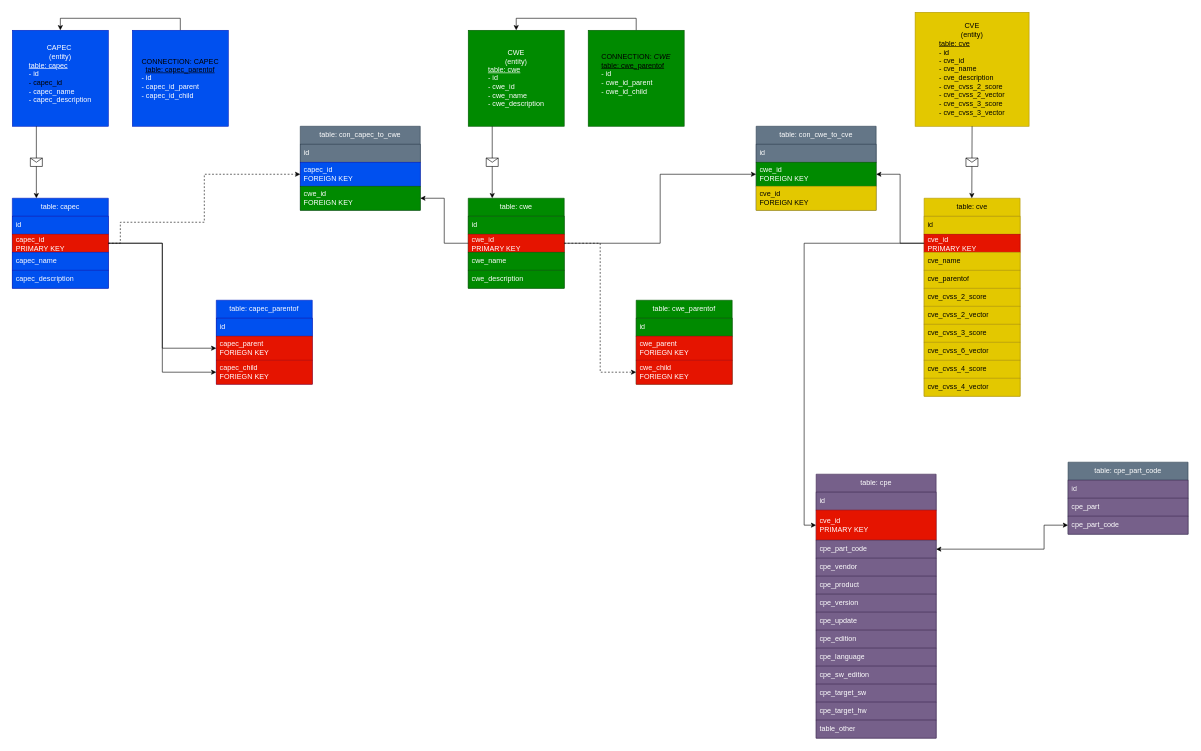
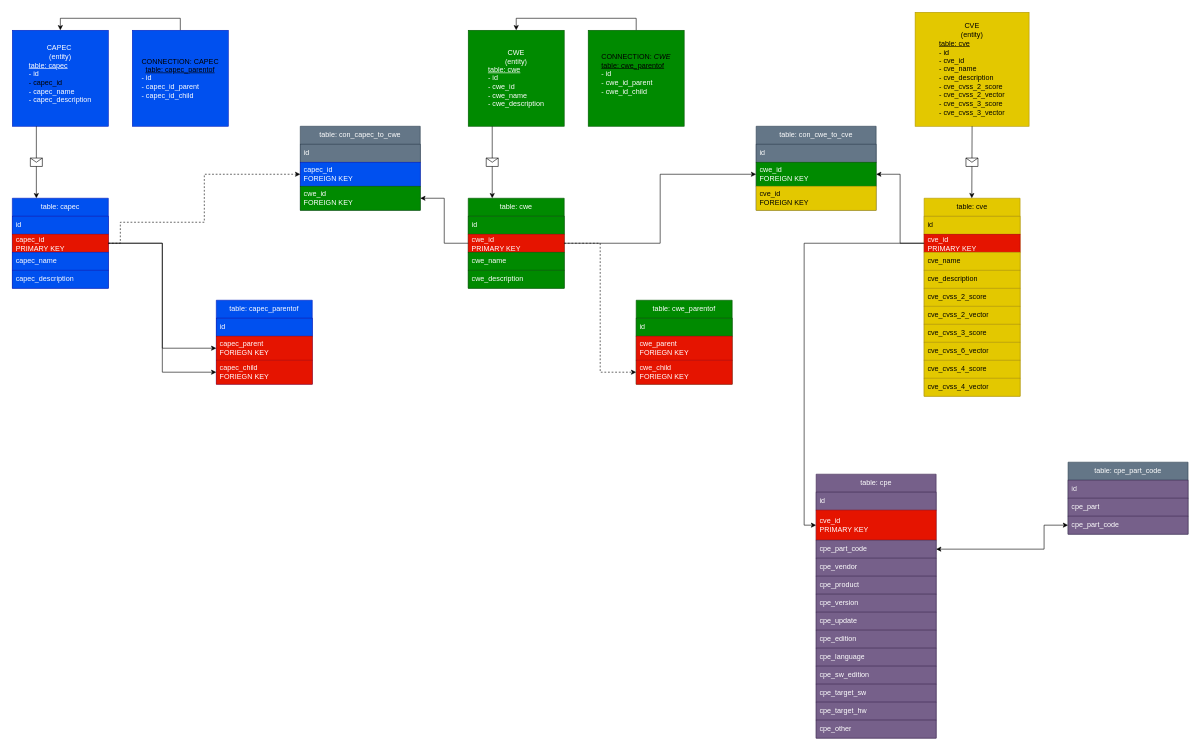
node "cve_parentof": label "cve_parentof" -> "cve_description"
node "table_other": label "table_other" -> "cpe_other"
